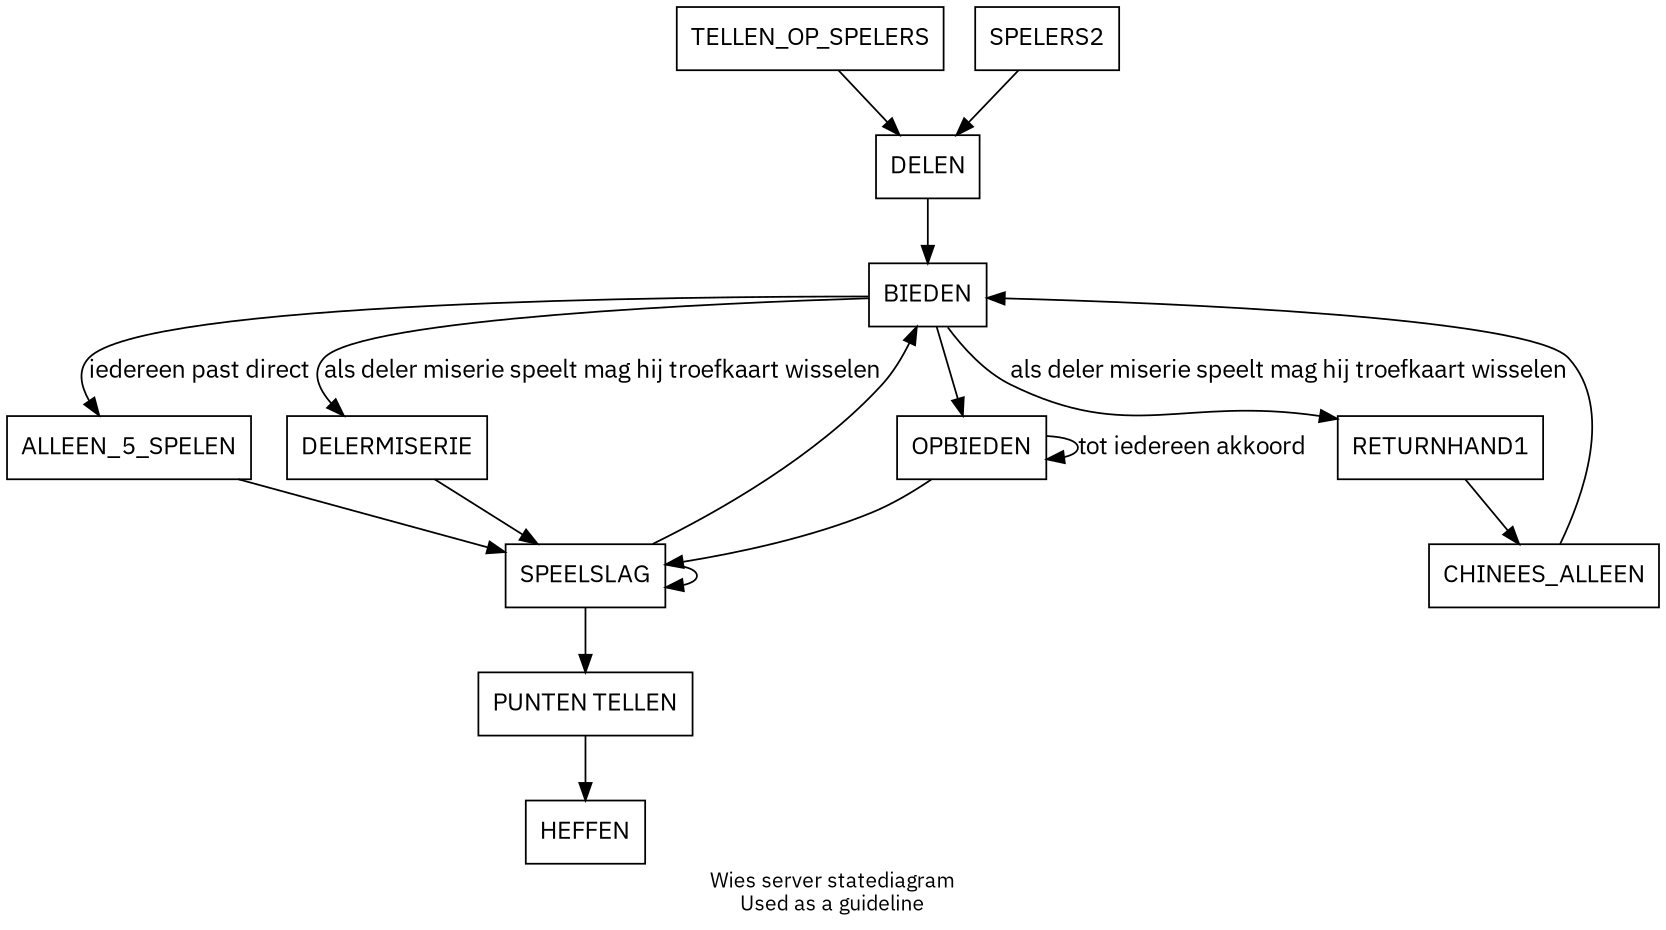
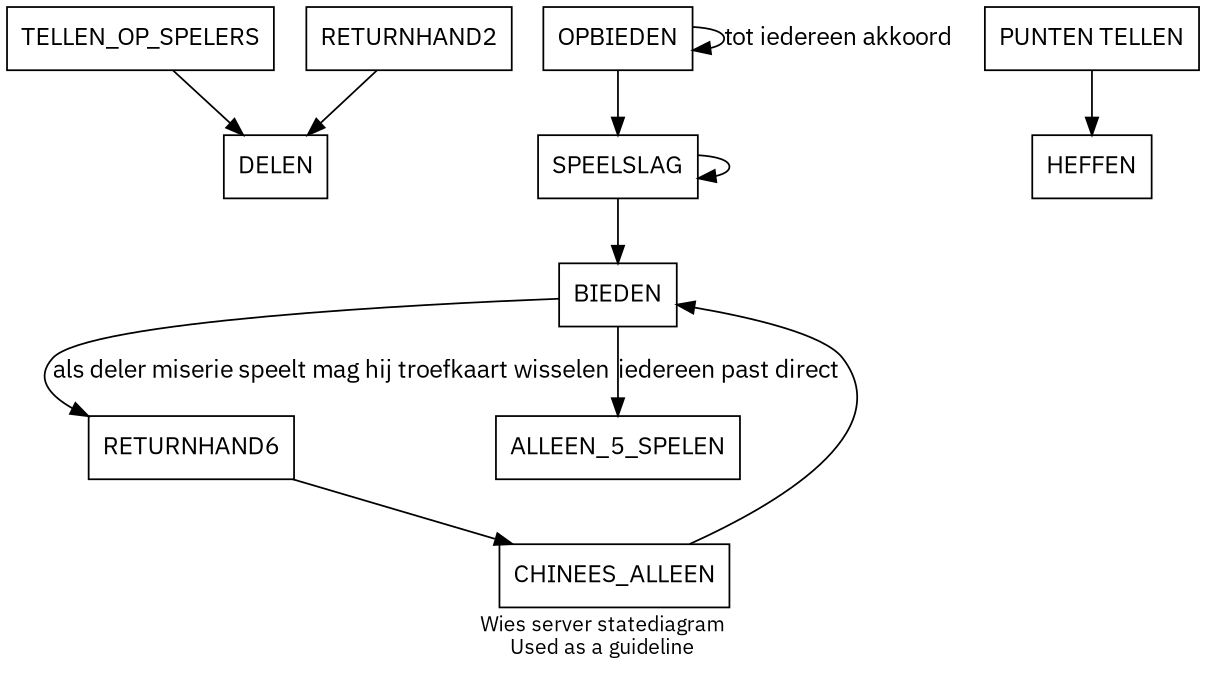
node "SPELERS2": label "SPELERS2" -> "RETURNHAND2"
edge "DELEN" -> "BIEDEN": removed
edge "BIEDEN" -> "OPBIEDEN": removed
node "DELERMISERIE": removed
node "RETURNHAND1": label "RETURNHAND1" -> "RETURNHAND6"
edge "ALLEEN_5_SPELEN" -> "SPEELSLAG": removed
edge "SPEELSLAG" -> "PUNTEN TELLEN": removed
